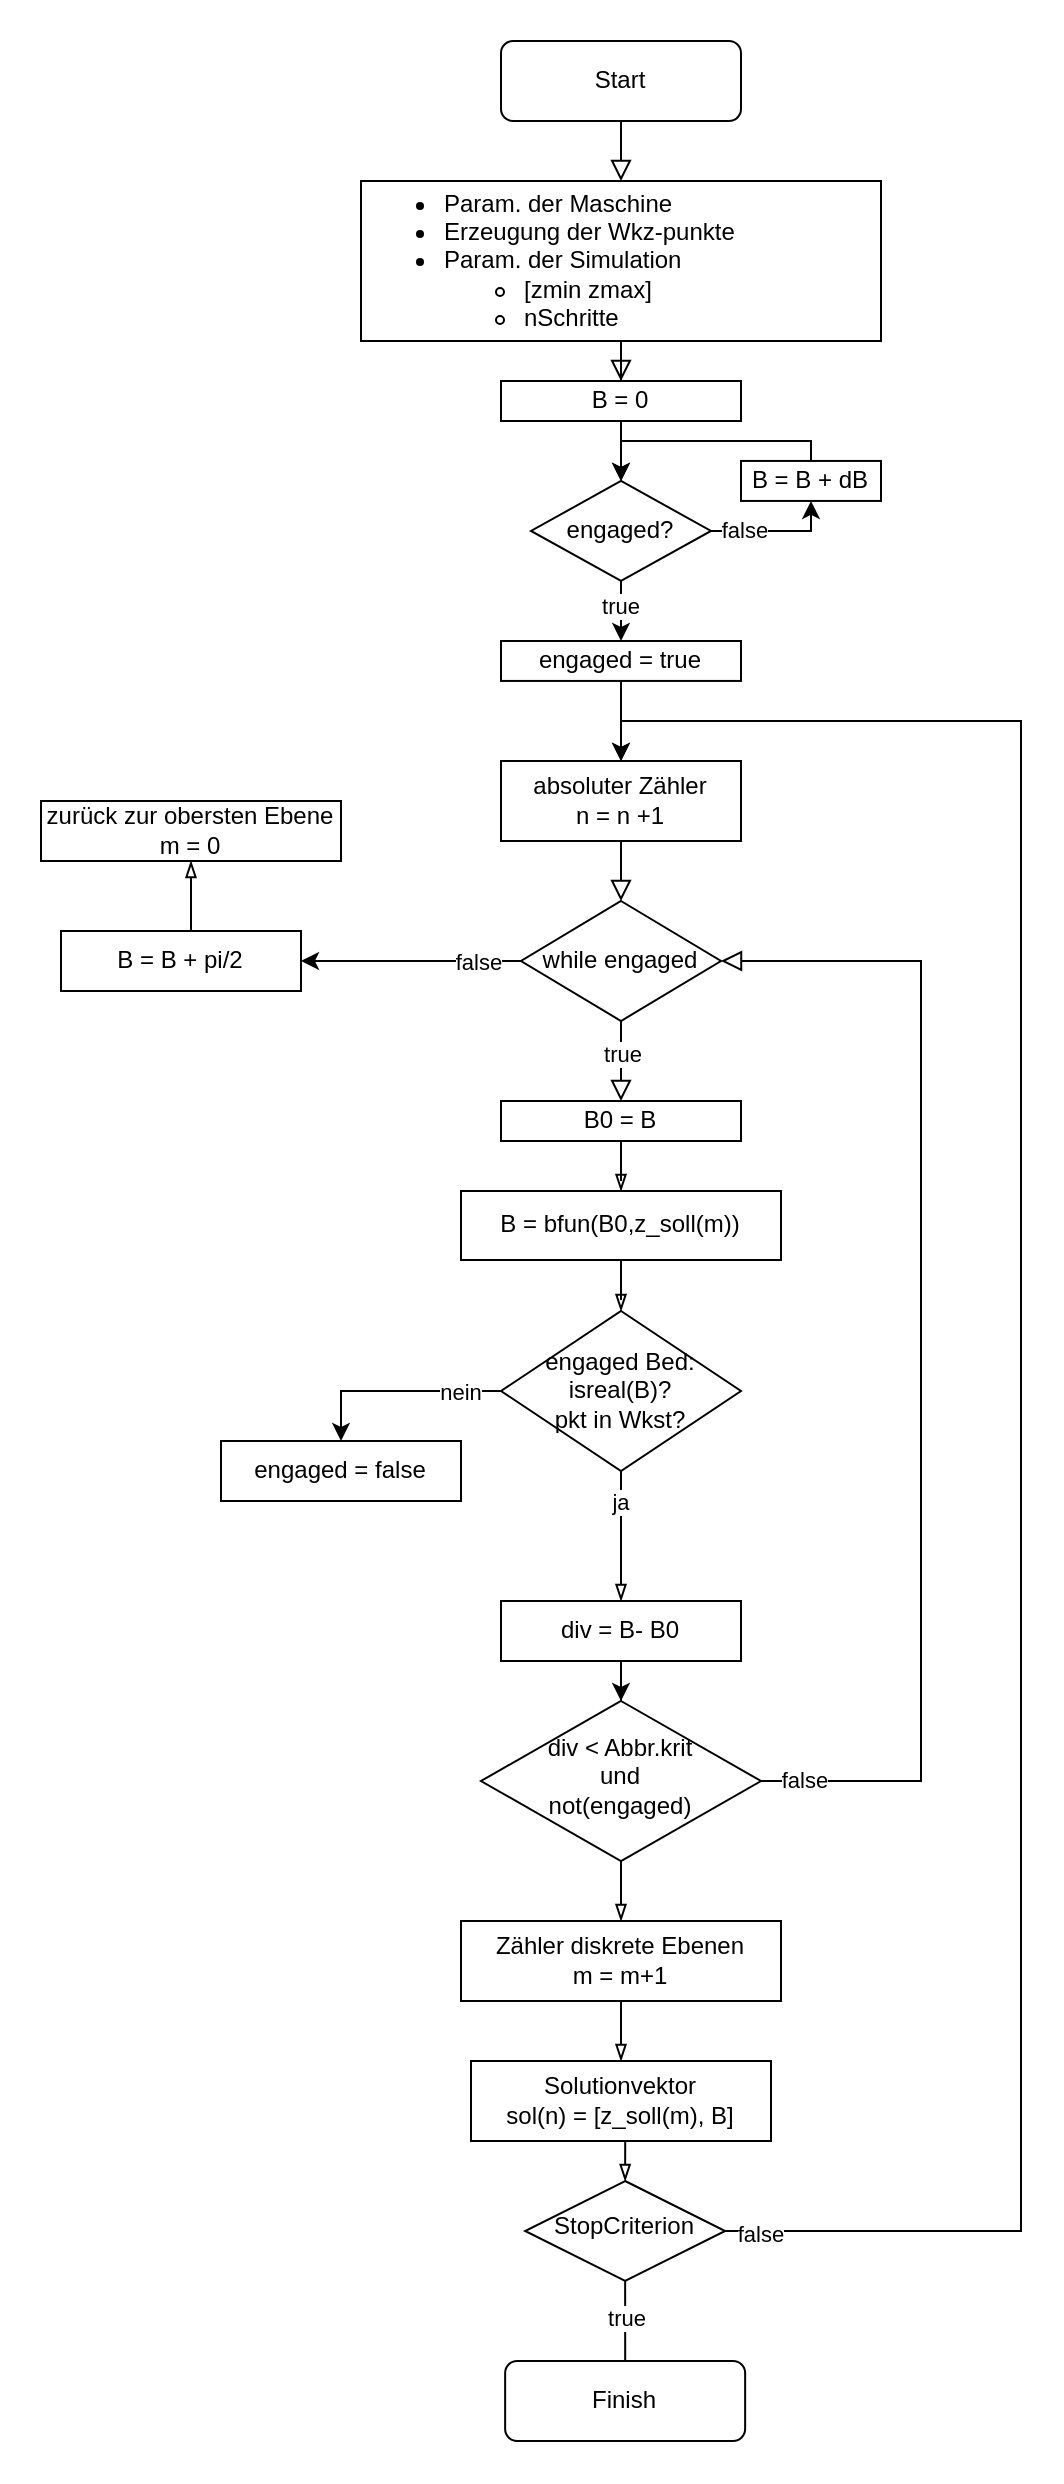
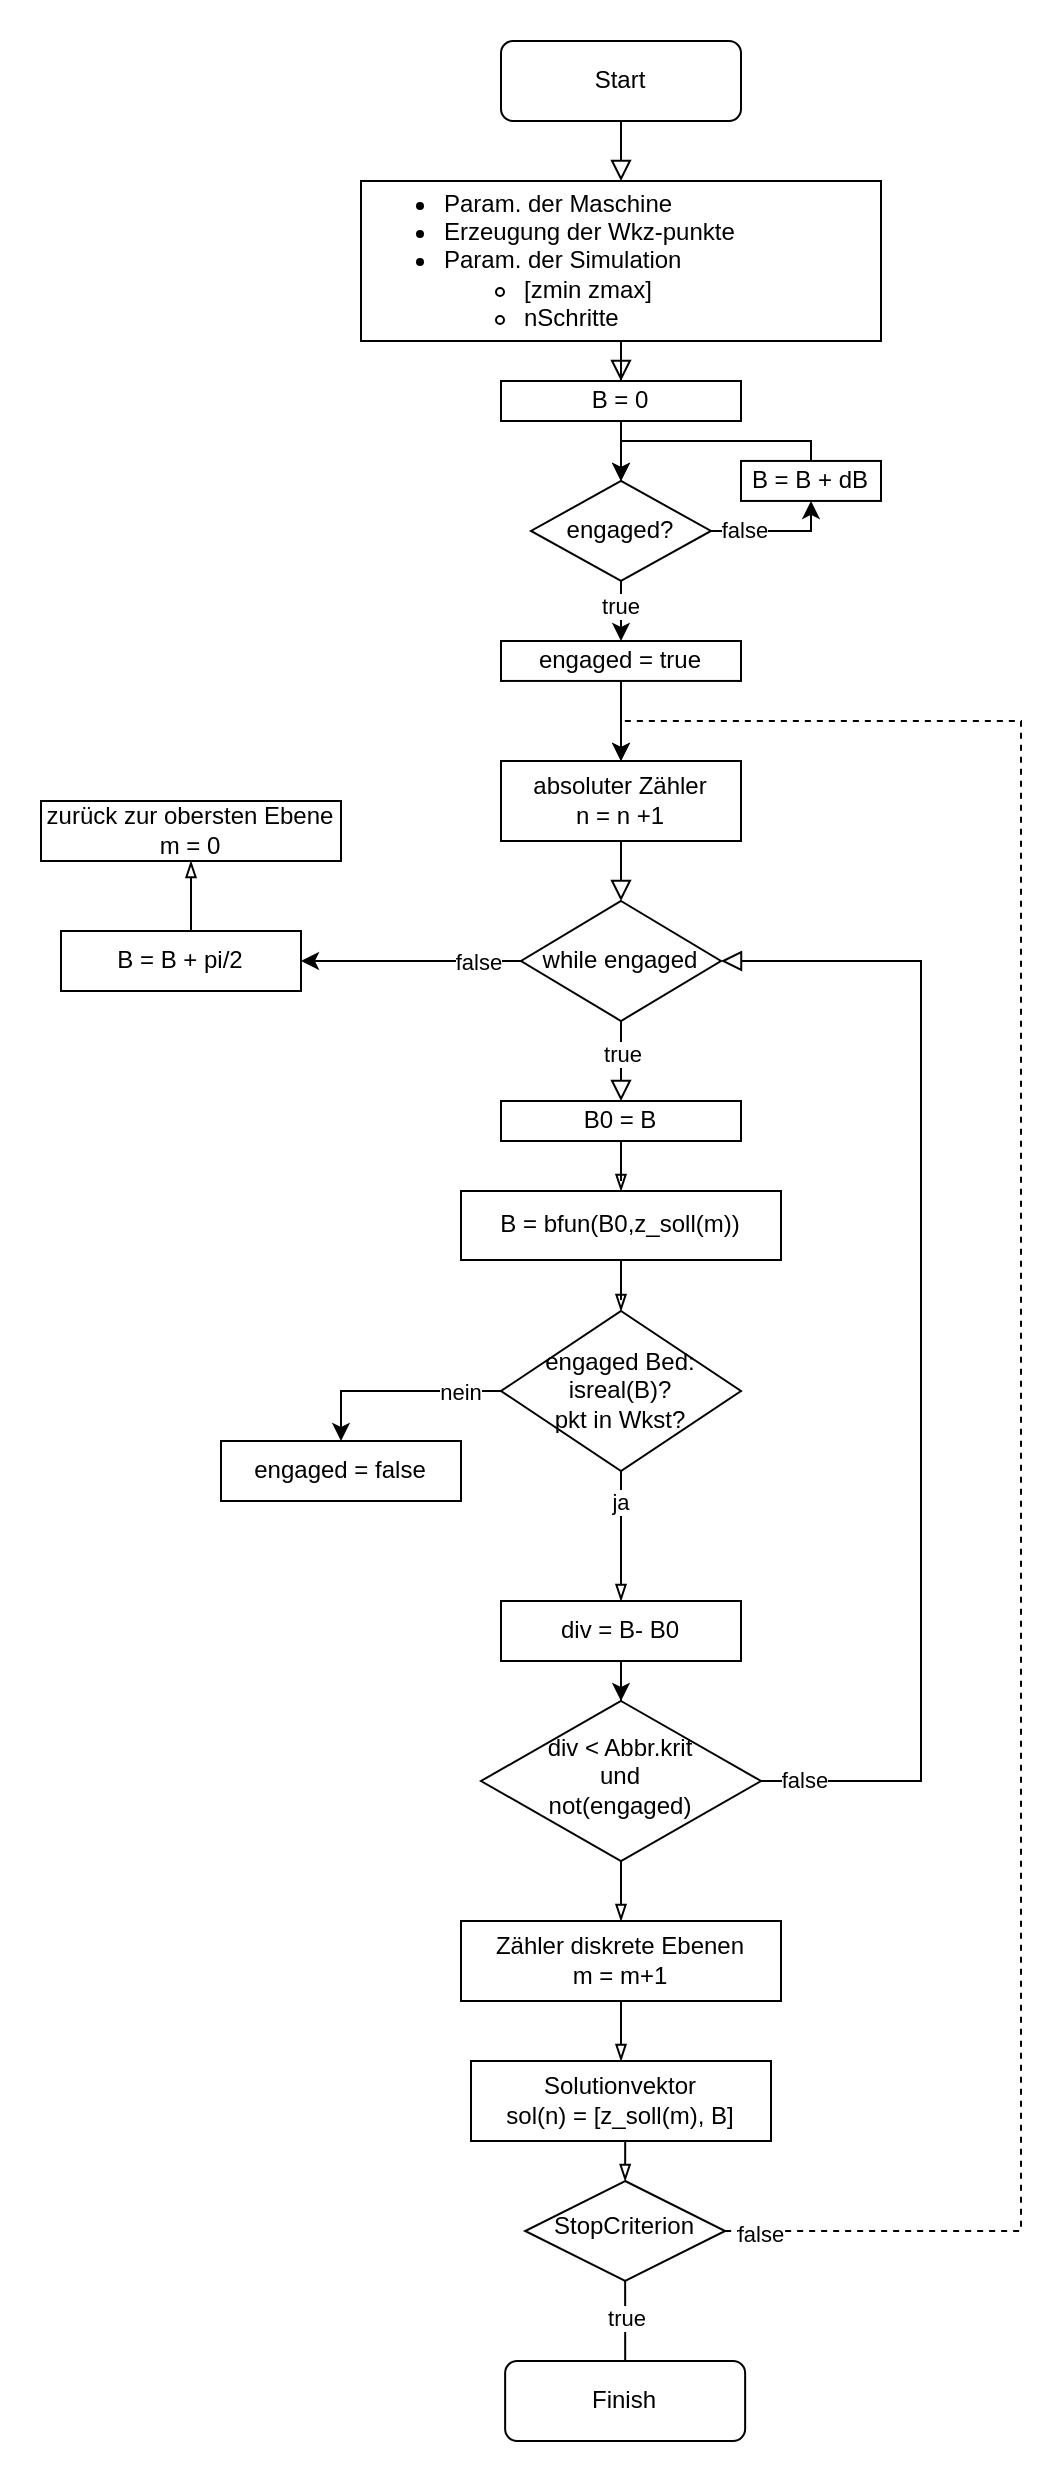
edge "StopCriterion" -> "absoluter Zähler n = n +1": style solid -> dashed
